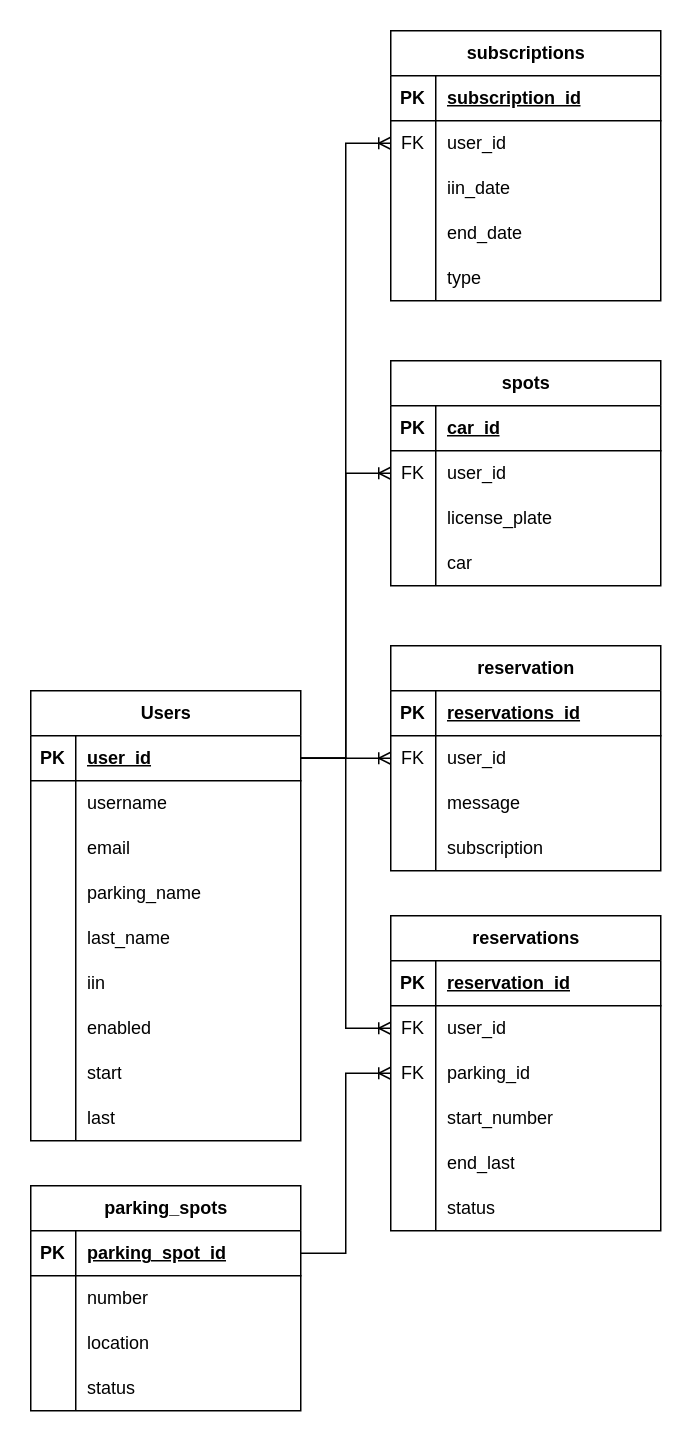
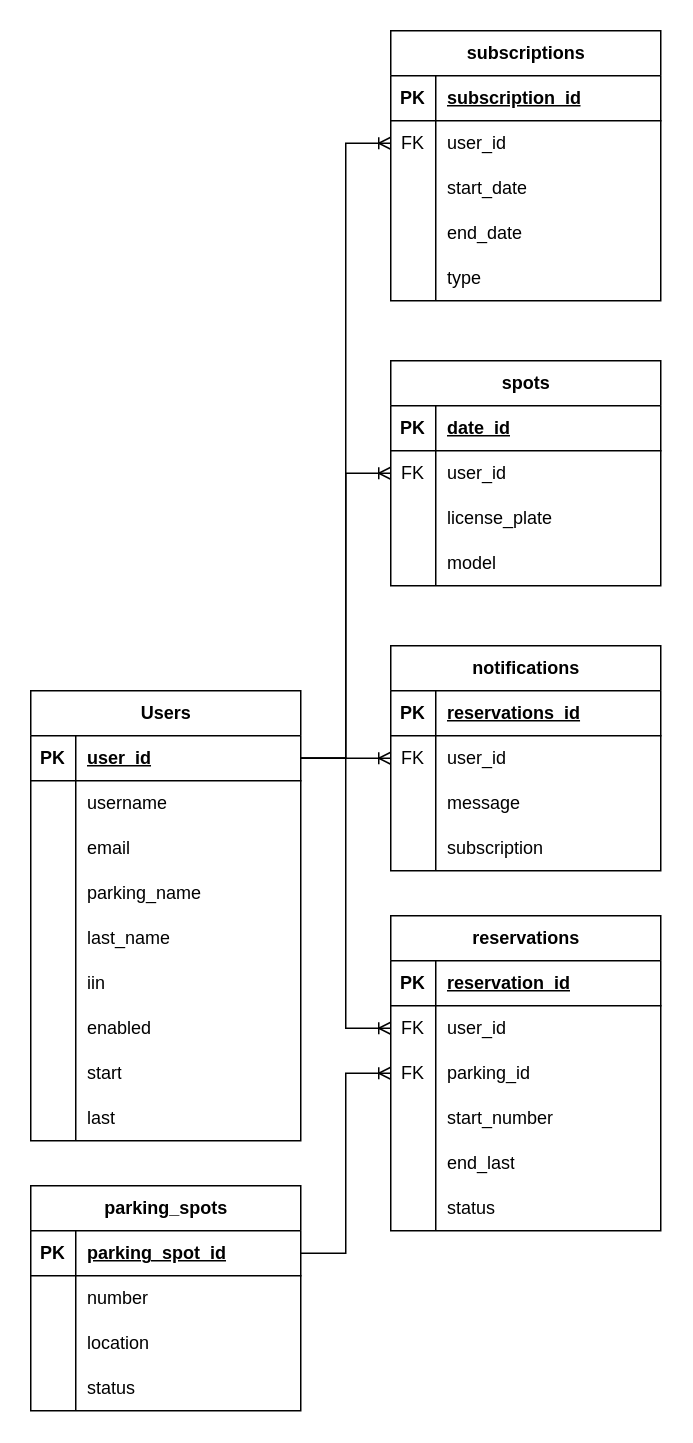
node "iin_date": label "iin_date" -> "start_date"
node "car_id": label "car_id" -> "date_id"
node "car": label "car" -> "model"
node "reservation": label "reservation" -> "notifications"
